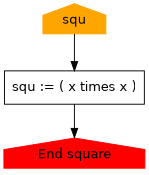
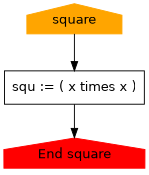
node "squ": label "squ" -> "square"
